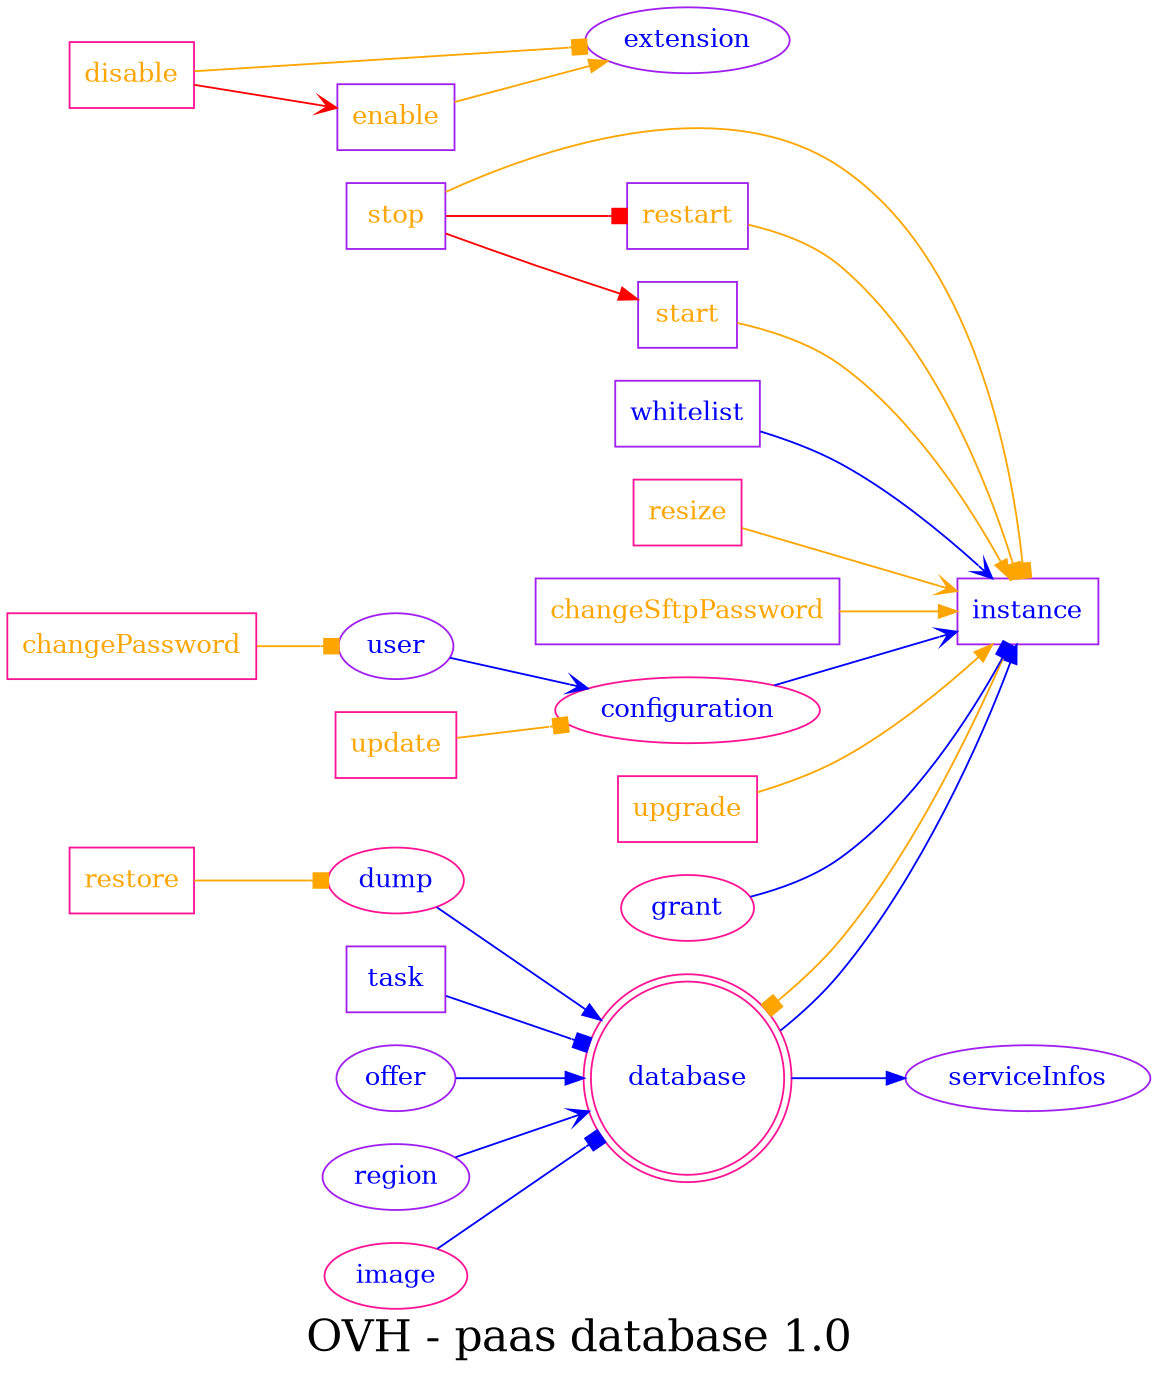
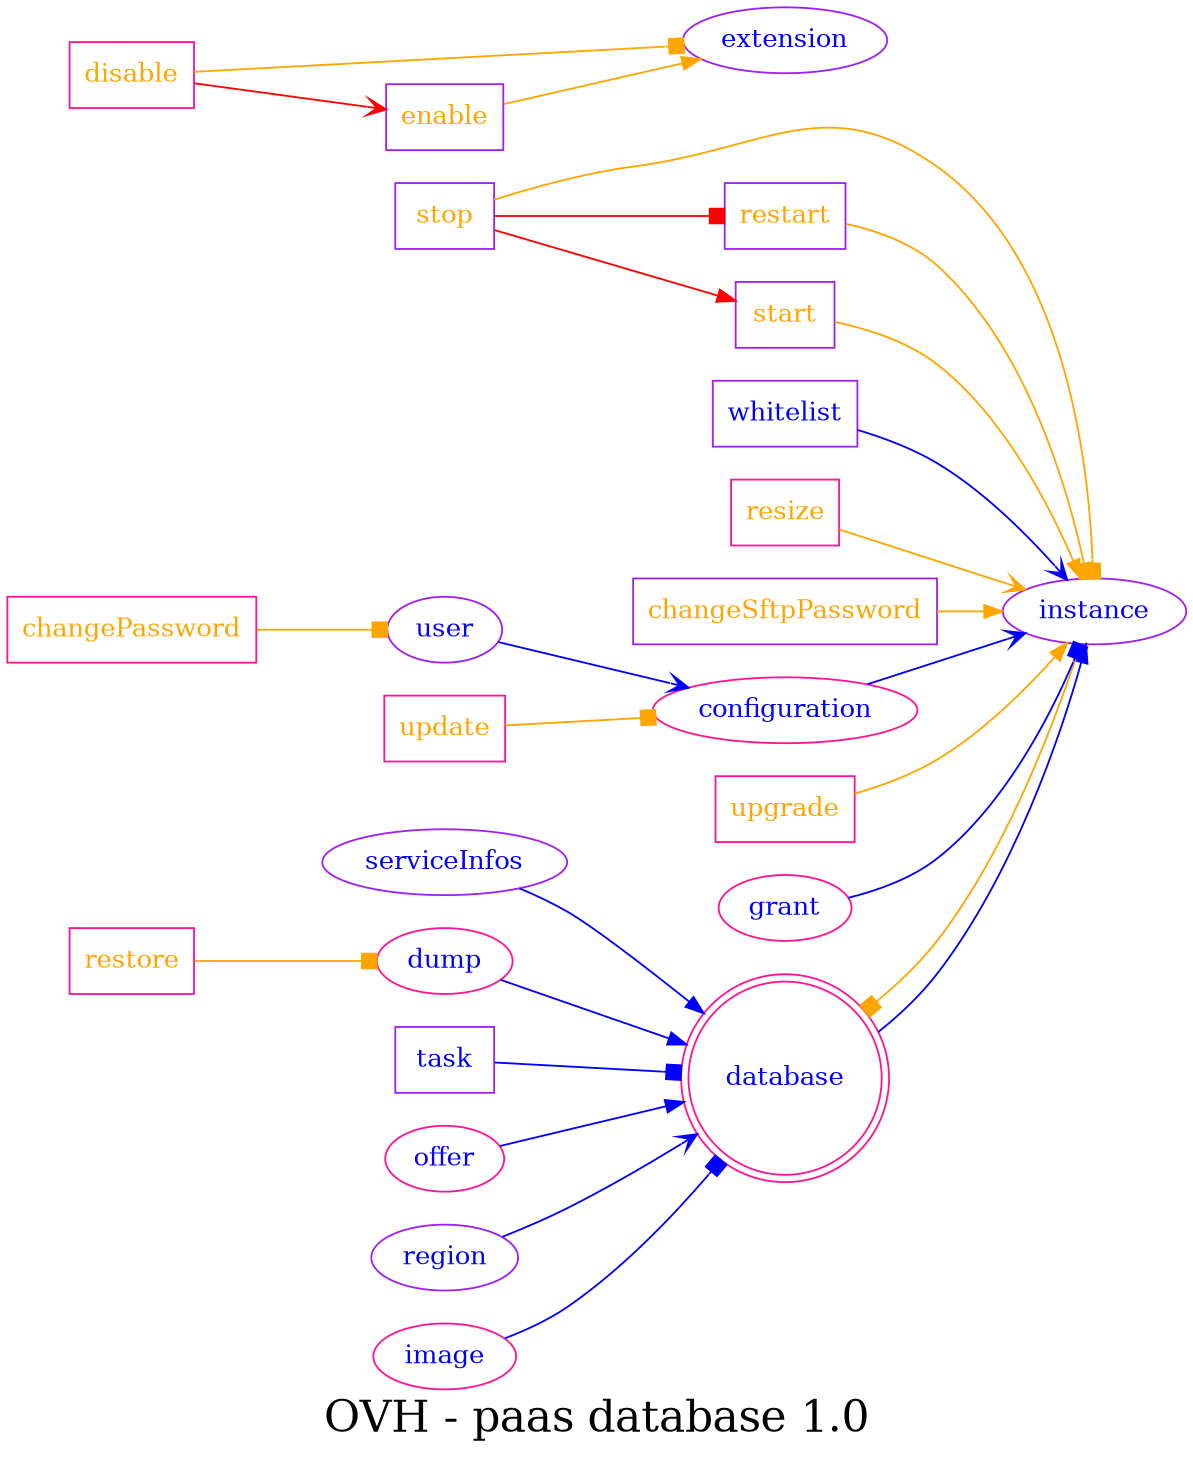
node "instance": shape box -> ellipse
node "offer": color purple -> deeppink
edge "database" -> "serviceInfos": reversed
